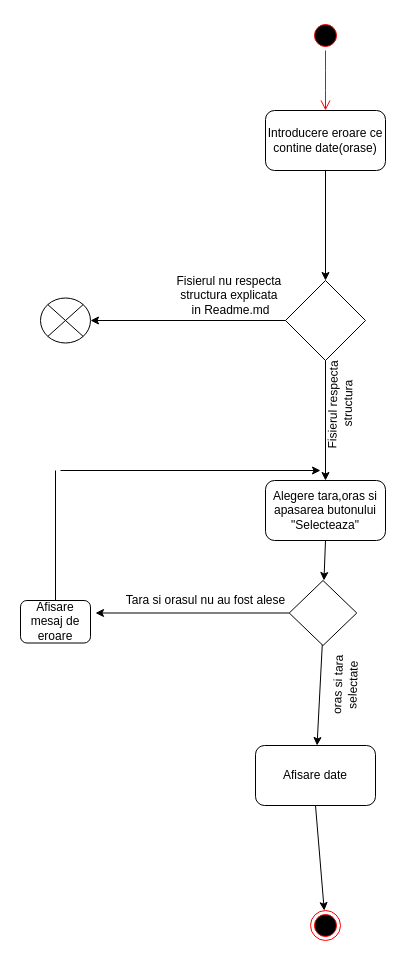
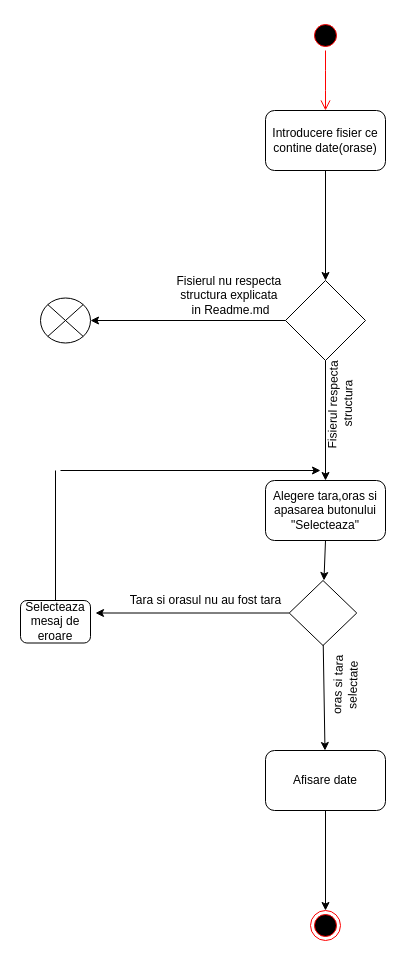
node "Introducere eroare ce contine date(orase)": label "Introducere eroare ce contine date(orase)" -> "Introducere fisier ce contine date(orase)"
node "Tara si orasul nu au fost alese": label "Tara si orasul nu au fost alese" -> "Tara si orasul nu au fost tara"
node "Afisare mesaj de eroare": label "Afisare mesaj de eroare" -> "Selecteaza mesaj de eroare"
node "Afisare date": moved (316, 776) -> (326, 781)
